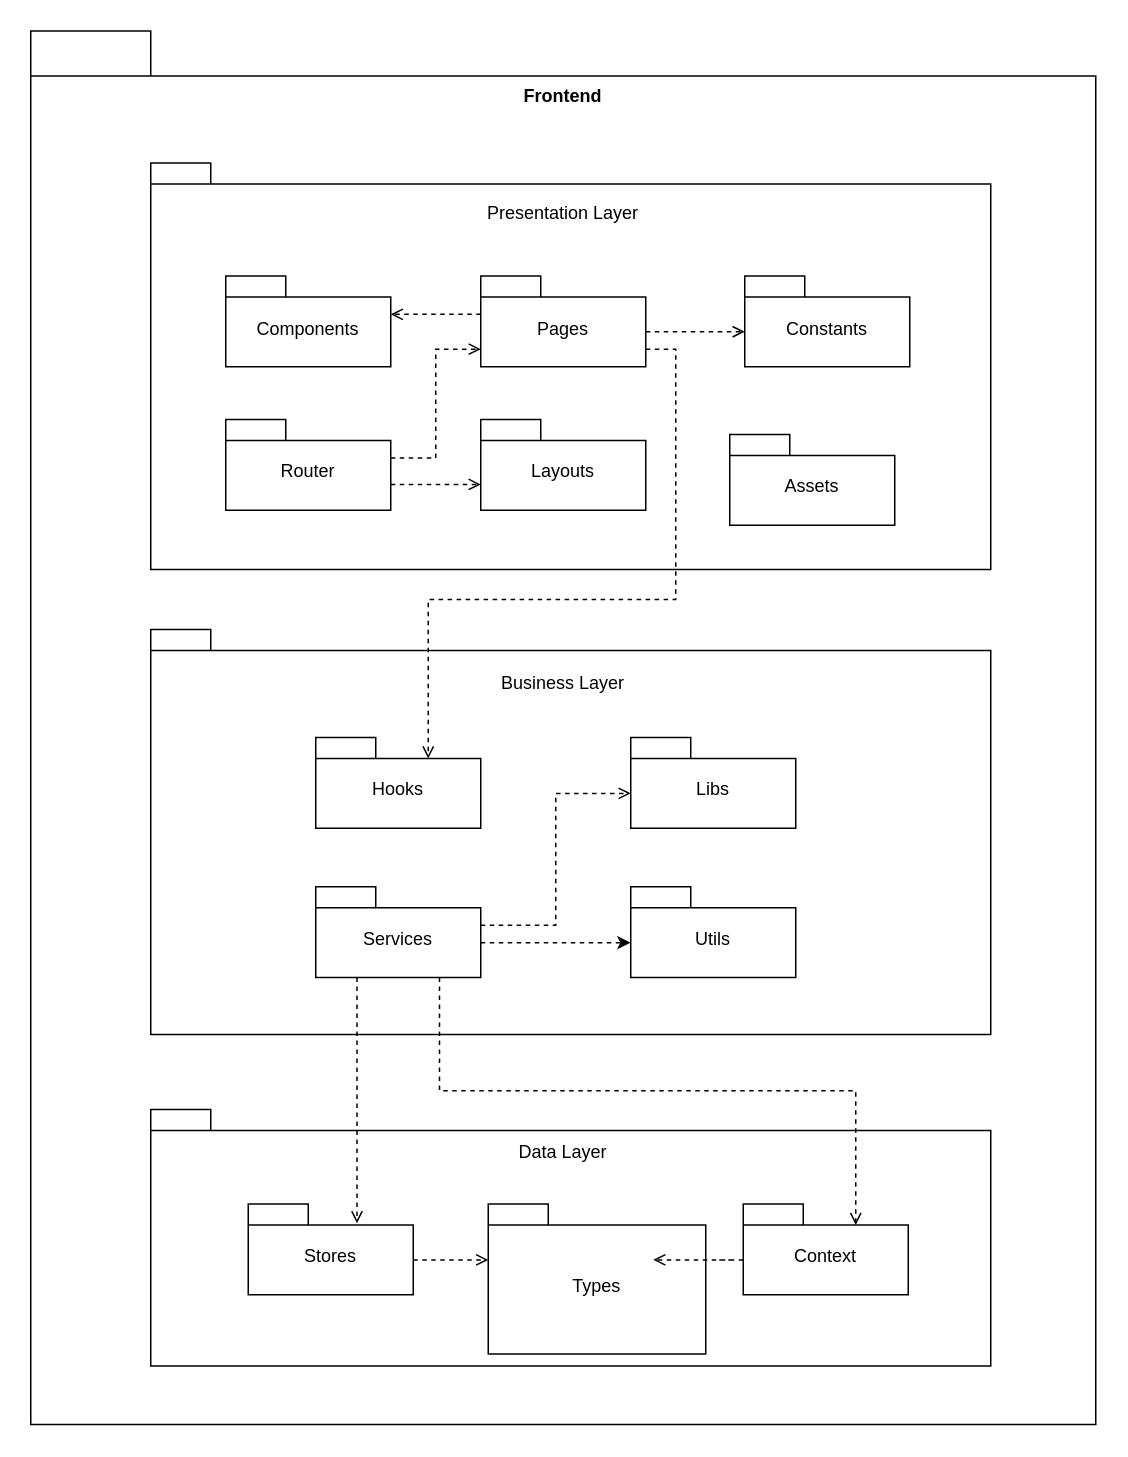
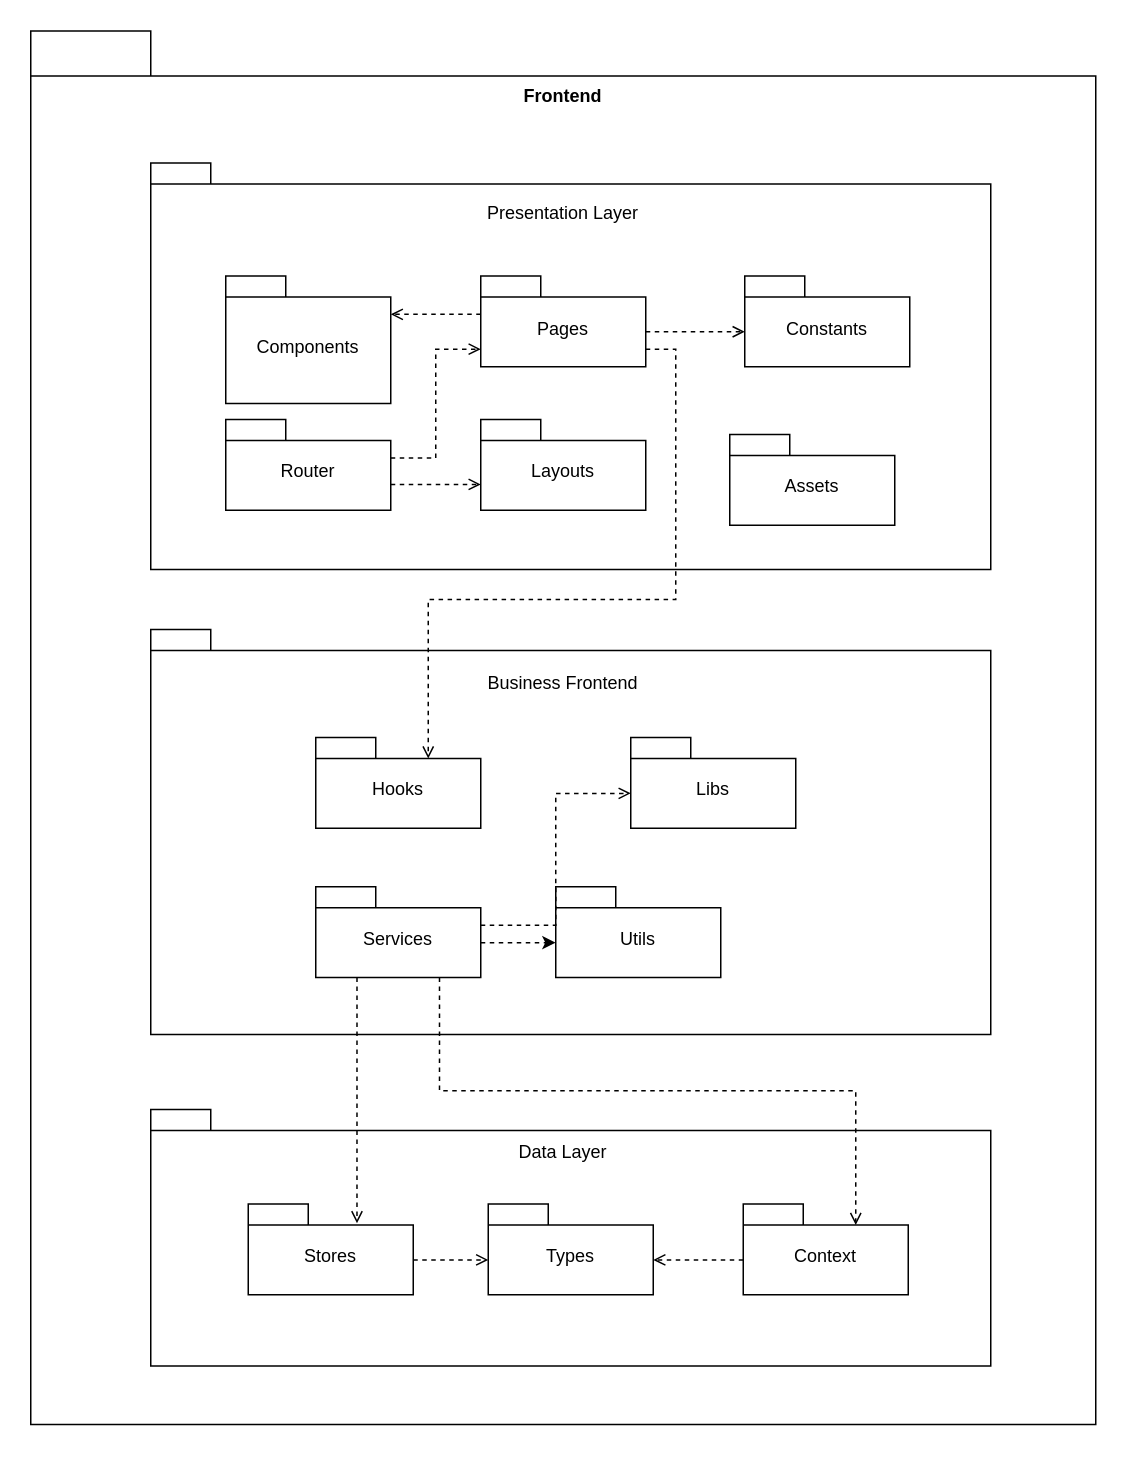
node "Components": size 165x91 -> 165x128
node "Business Layer": label "Business Layer" -> "Business Frontend"
node "Utils": moved (713, 932) -> (638, 932)
node "Types": size 218x150 -> 165x91
